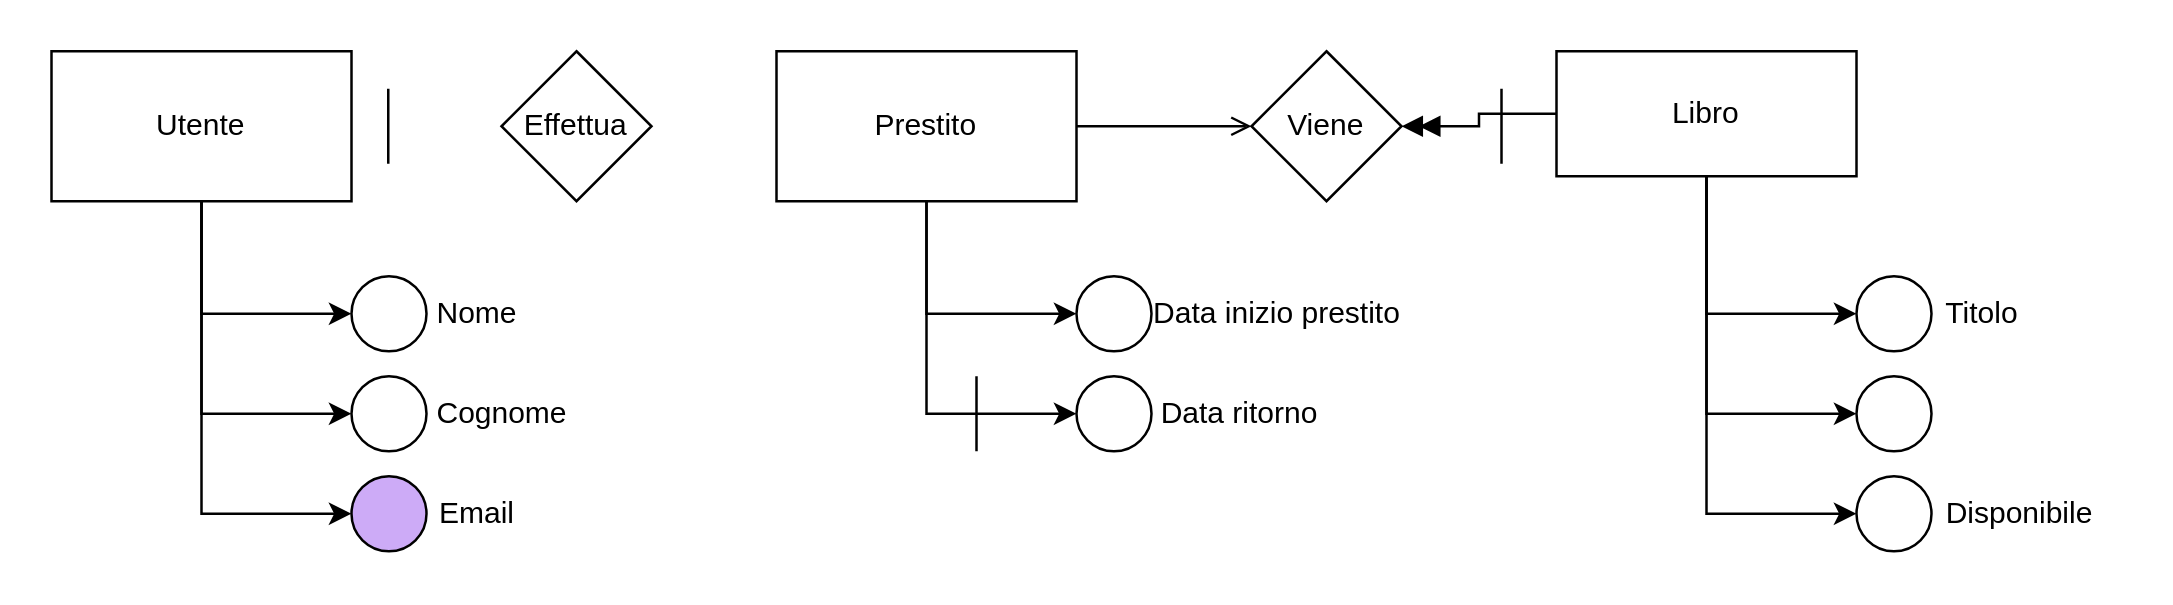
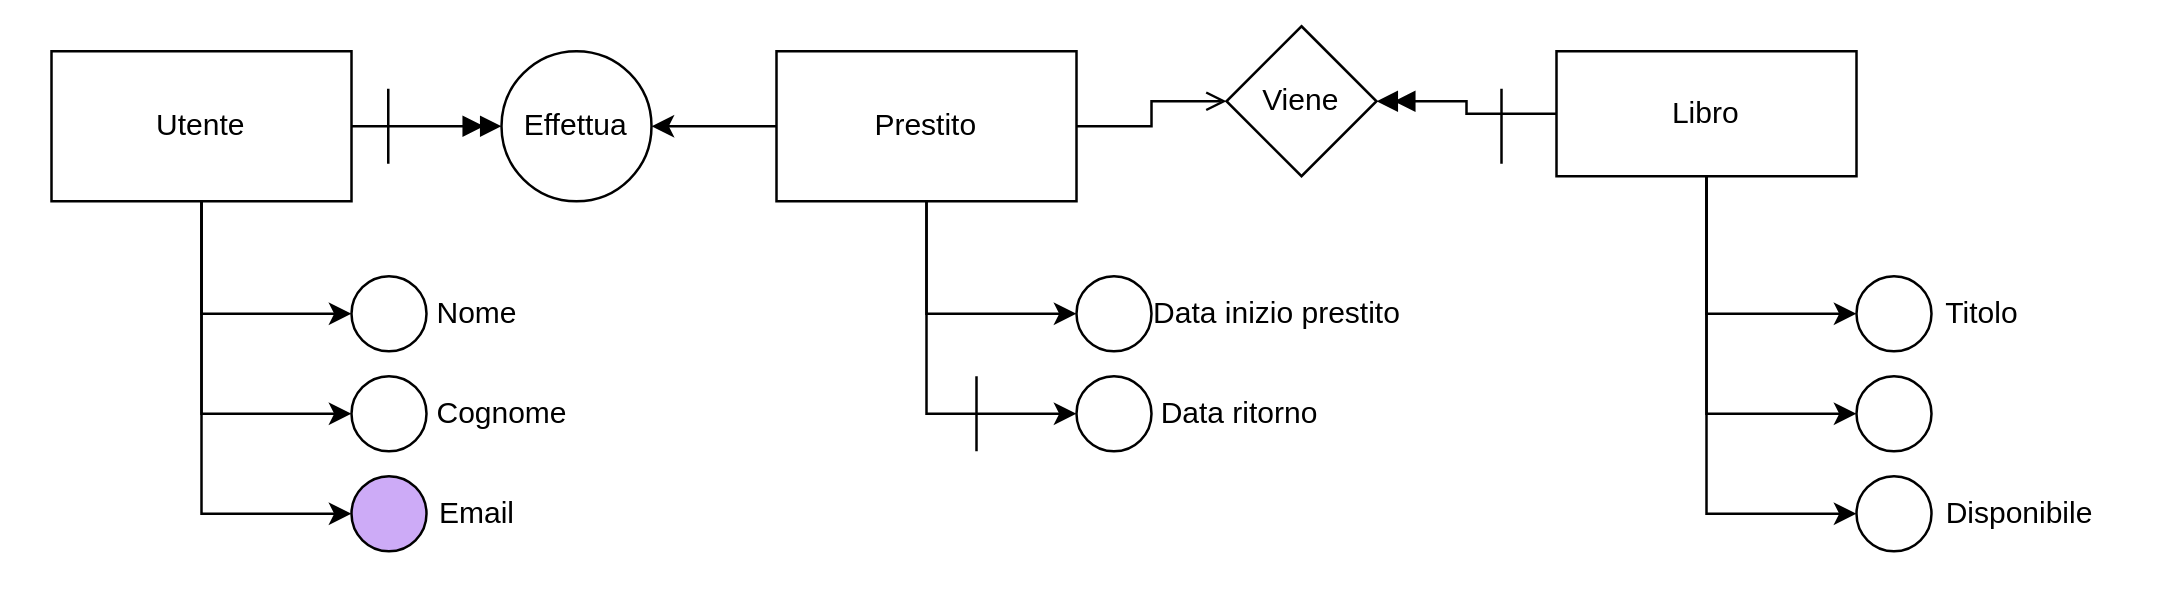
edge "Utente" -> "Effettua": added
node "Effettua": shape diamond -> ellipse
edge "Prestito" -> "Effettua": added
node "Viene": moved (1326, 126) -> (1301, 101)
